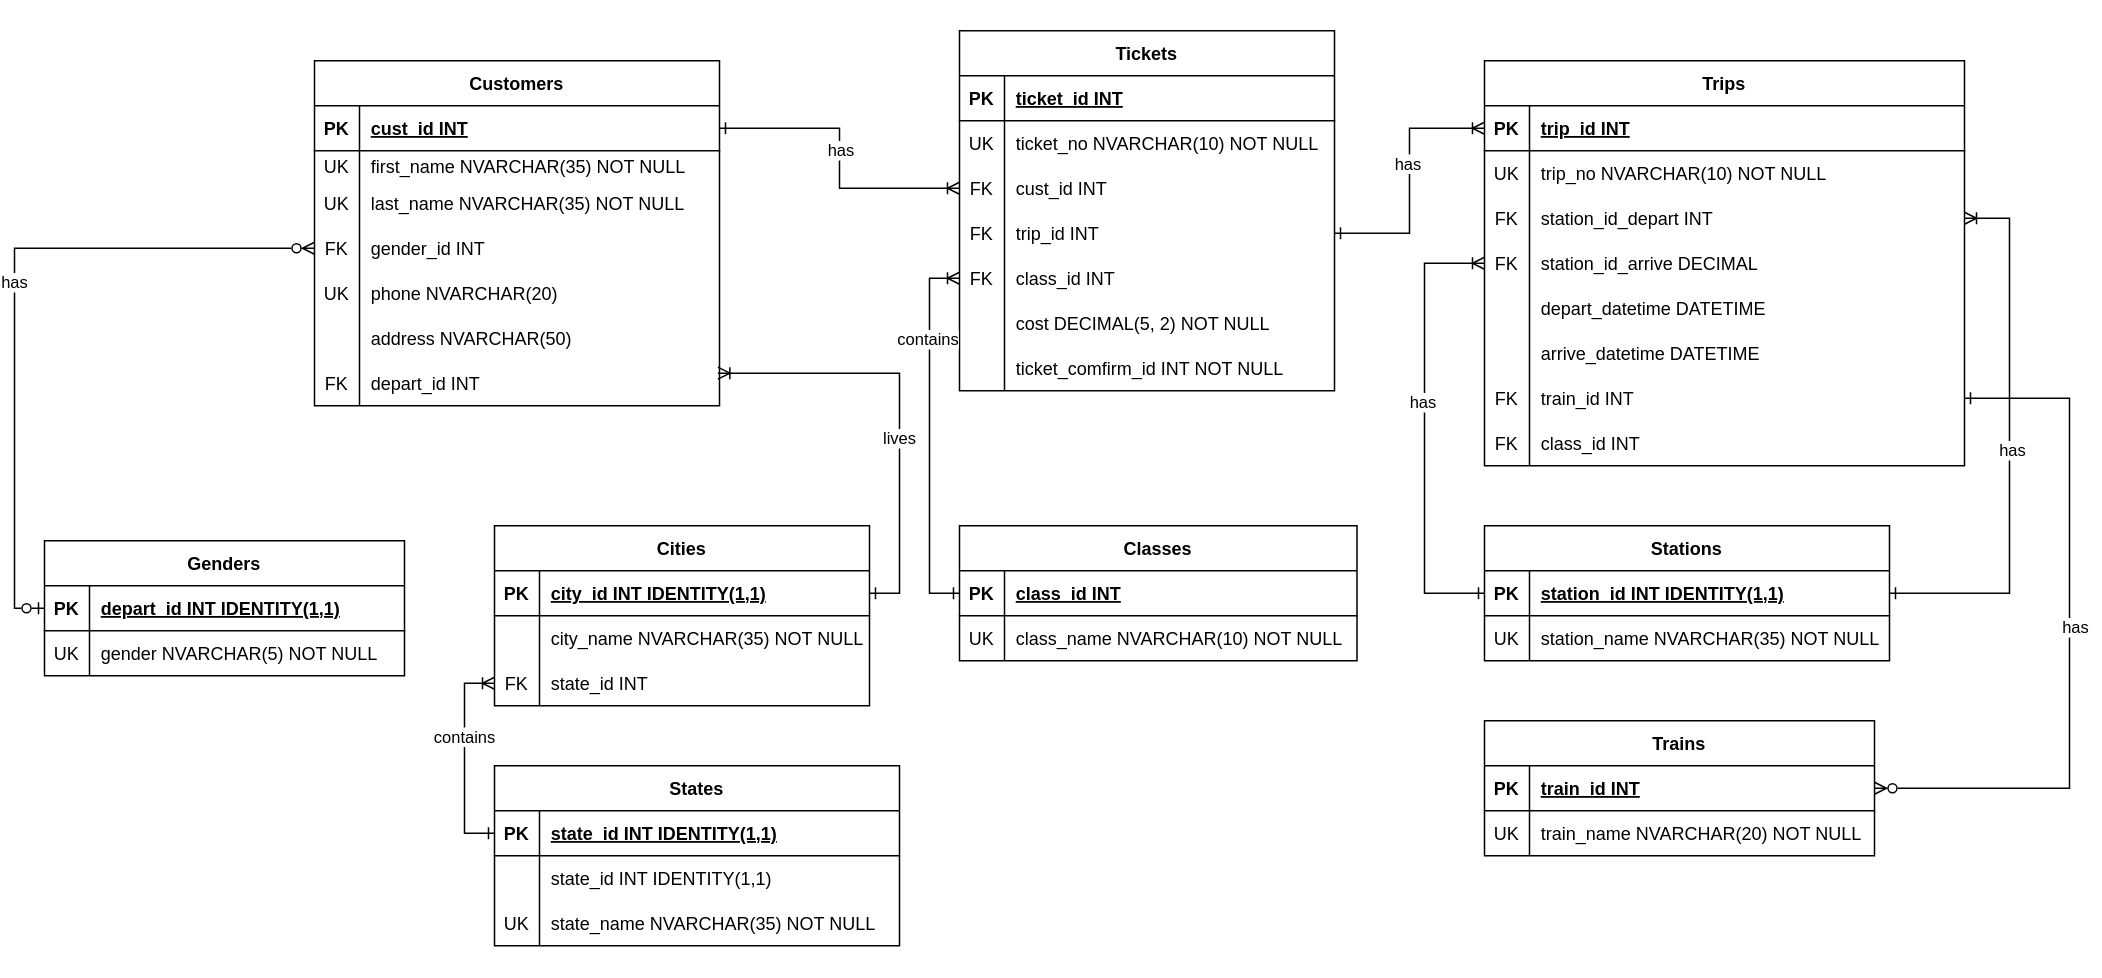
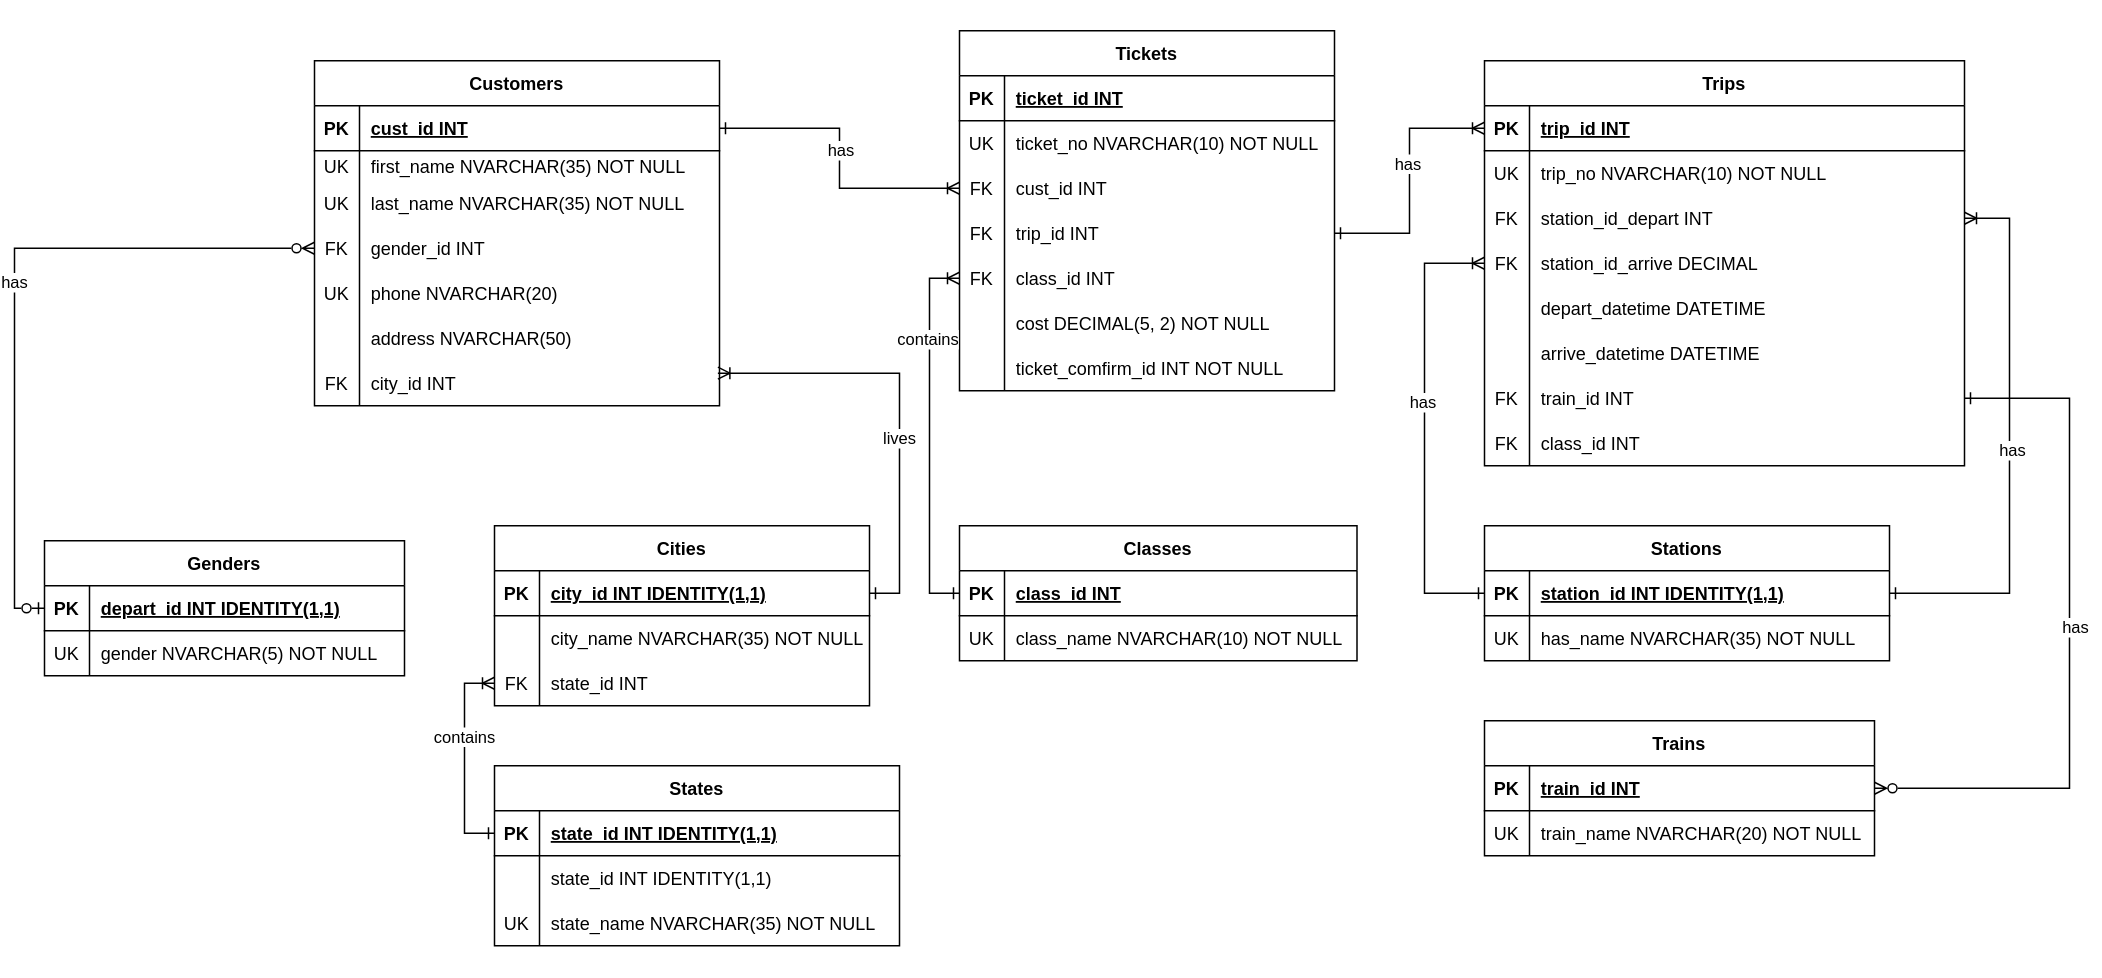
node "depart_id INT": label "depart_id INT" -> "city_id INT"
node "station_name NVARCHAR(35) NOT NULL": label "station_name NVARCHAR(35) NOT NULL" -> "has_name NVARCHAR(35) NOT NULL"
